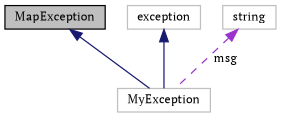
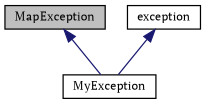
node "exception": color grey75 -> black
node "string": removed
node "MyException": color grey75 -> black
